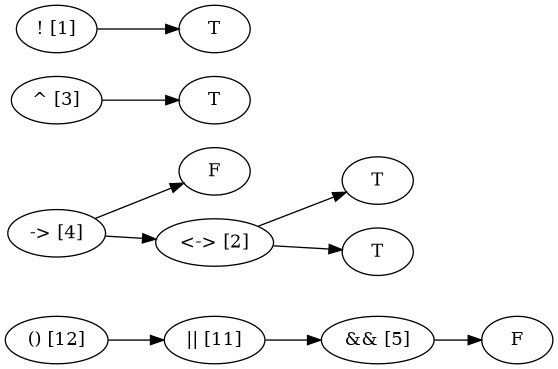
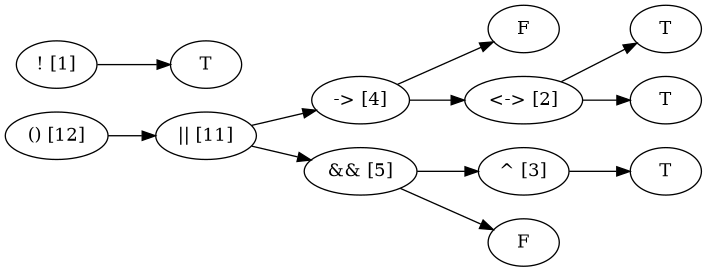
edge "|| [11]" -> "-> [4]": added
edge "&& [5]" -> "^ [3]": added
